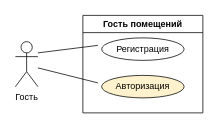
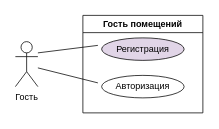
node "Регистрация": fillcolor #ffffff -> #e1d5e7
node "Авторизация": fillcolor #fff2cc -> #ffffff
